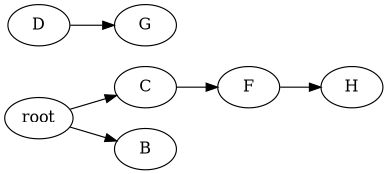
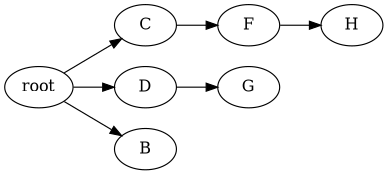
edge "root" -> "D": added
